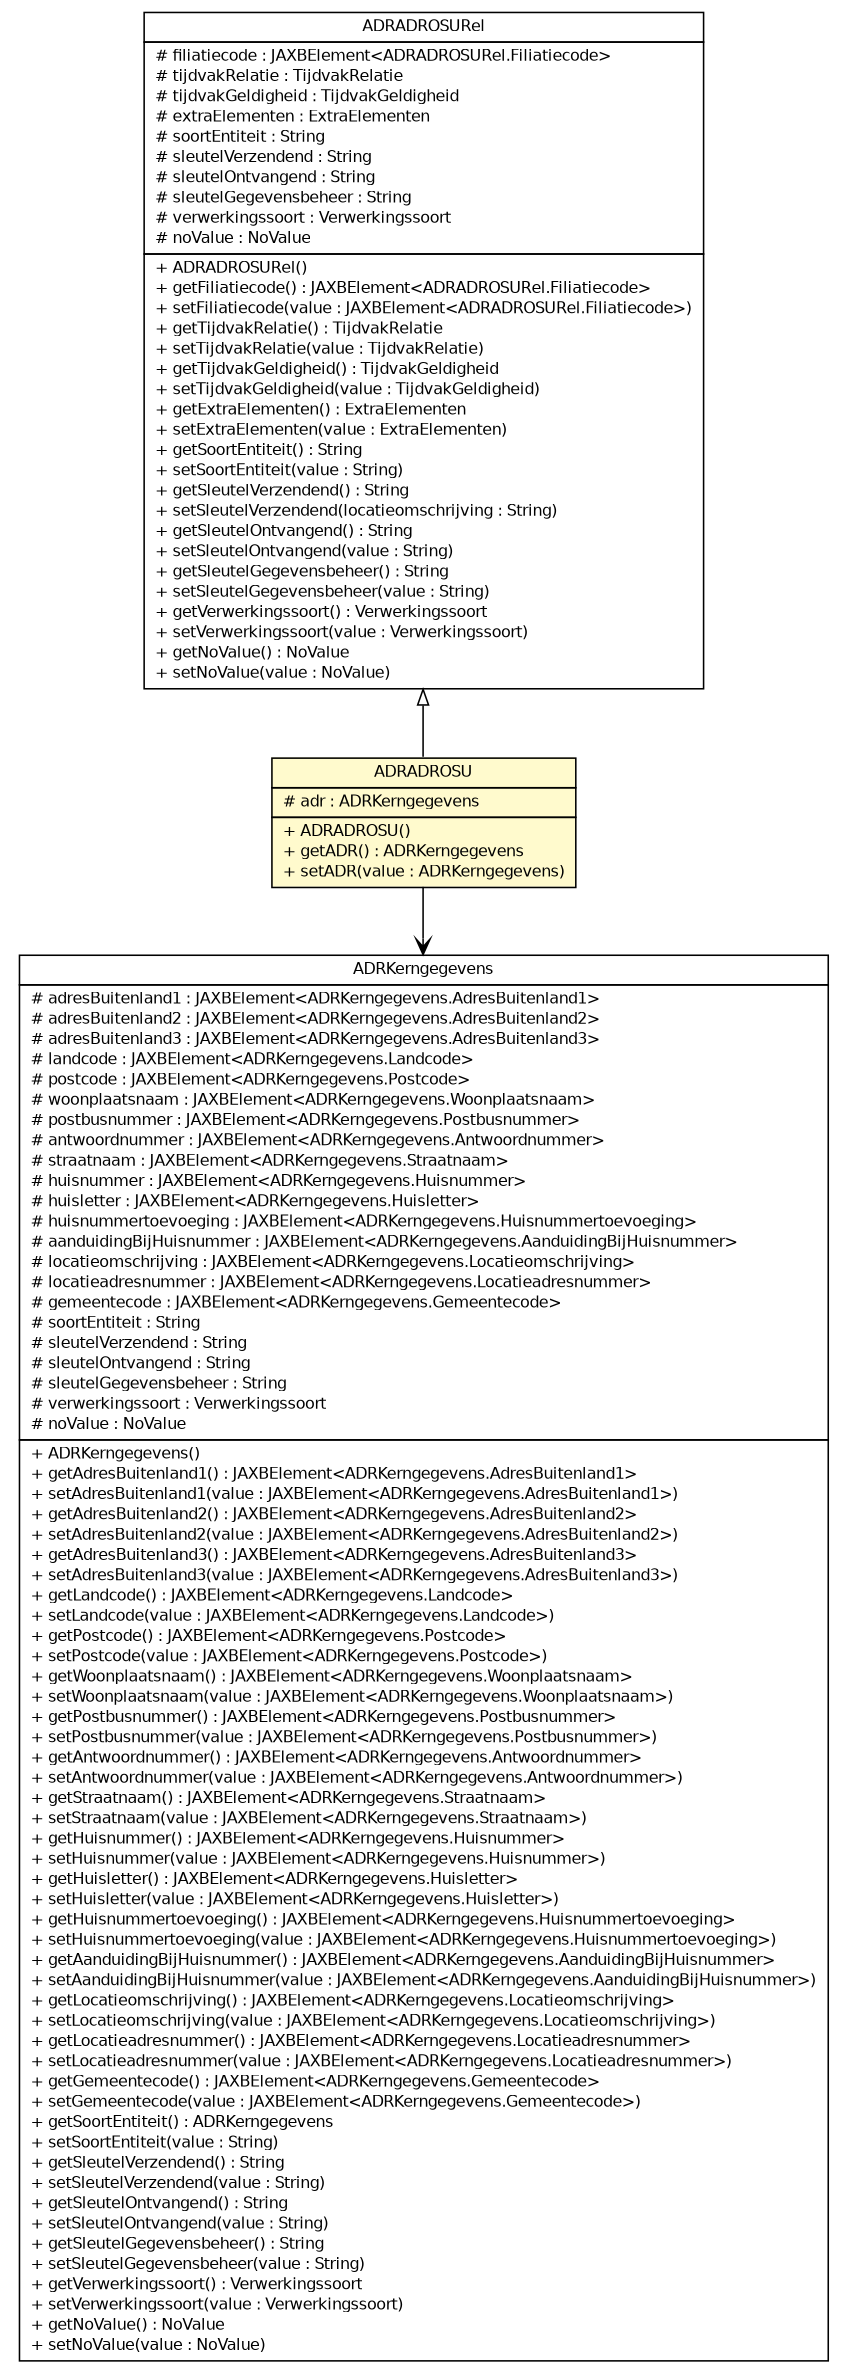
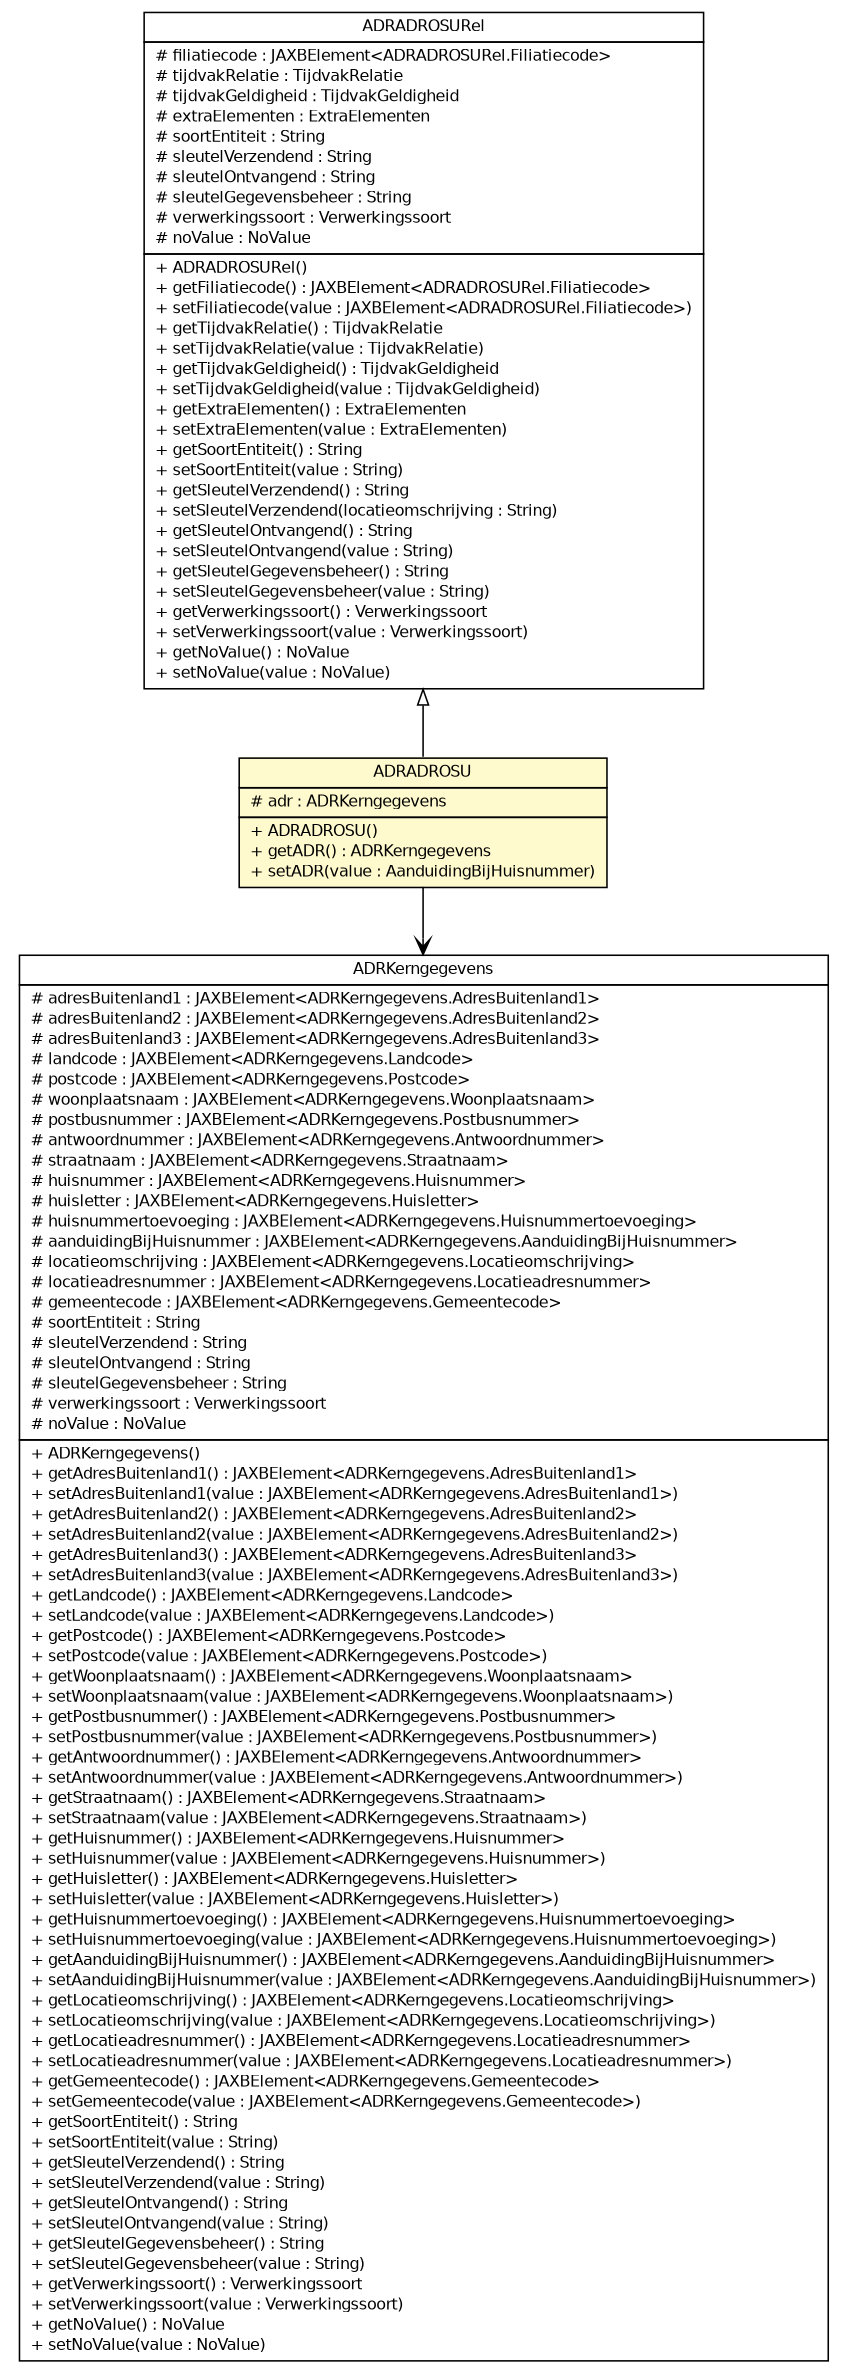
node "ADRADROSU": text "+ setADR(value : ADRKerngegevens)" -> "+ setADR(value : AanduidingBijHuisnummer)"
node "ADRKerngegevens": text "+ getSoortEntiteit() : ADRKerngegevens" -> "+ getSoortEntiteit() : String"
